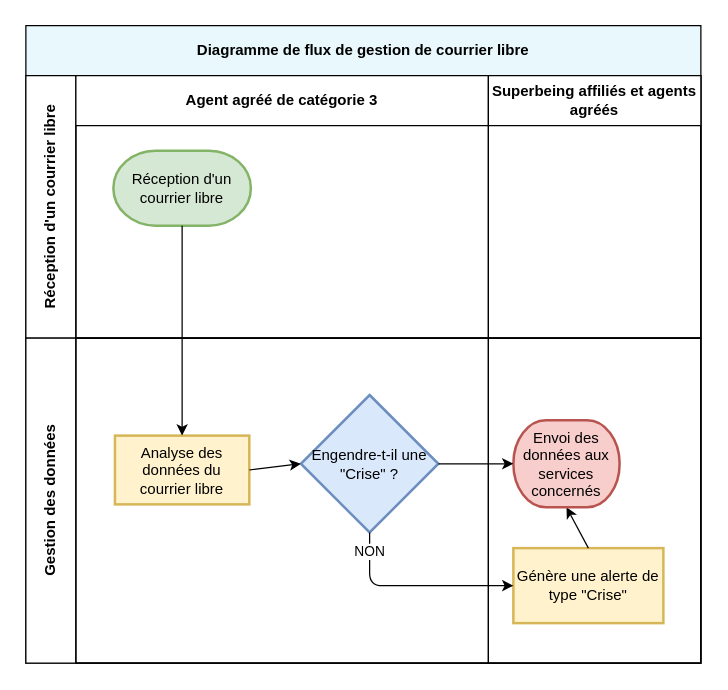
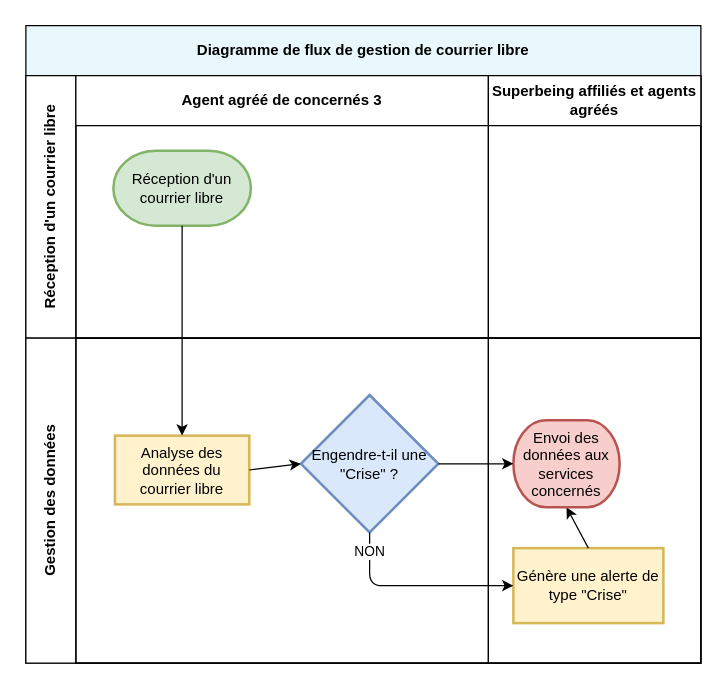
node "Agent agréé de catégorie 3": label "Agent agréé de catégorie 3" -> "Agent agréé de concernés 3"
